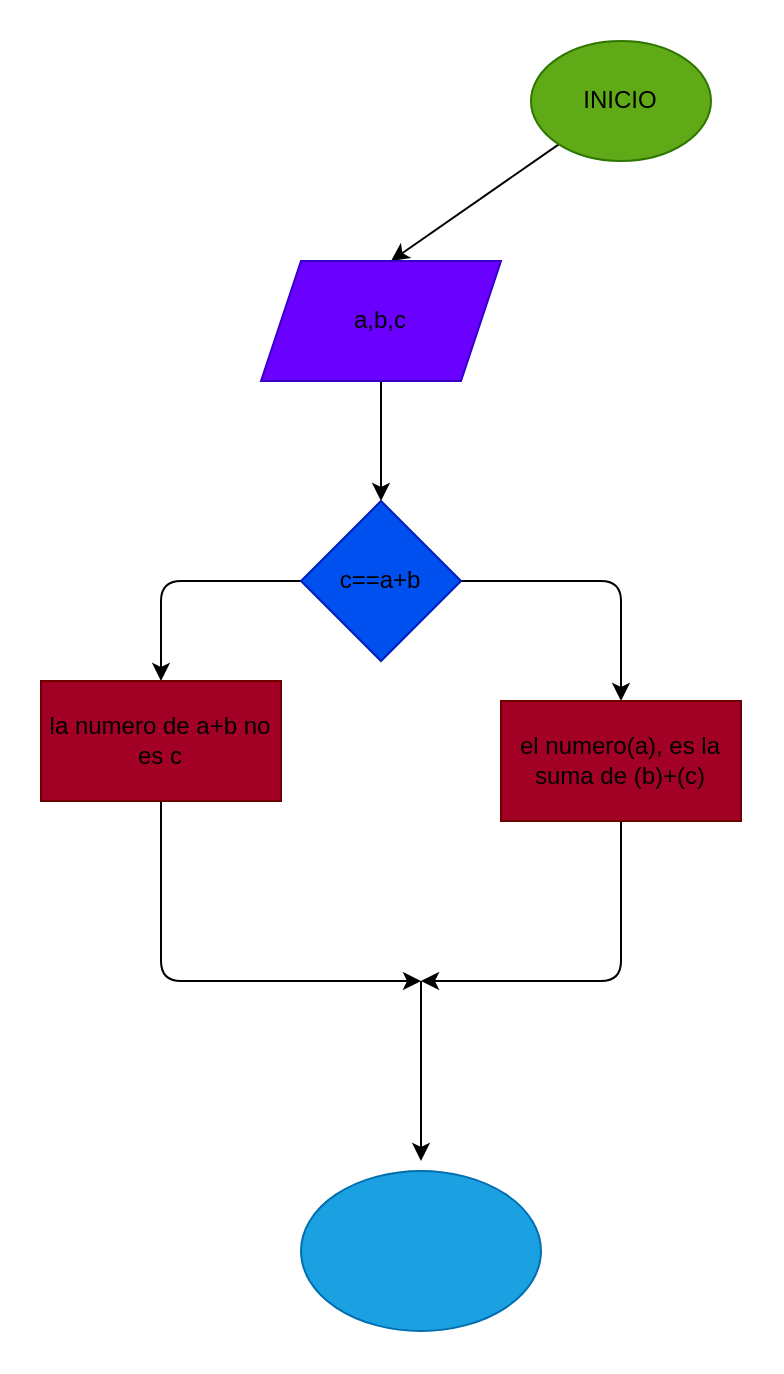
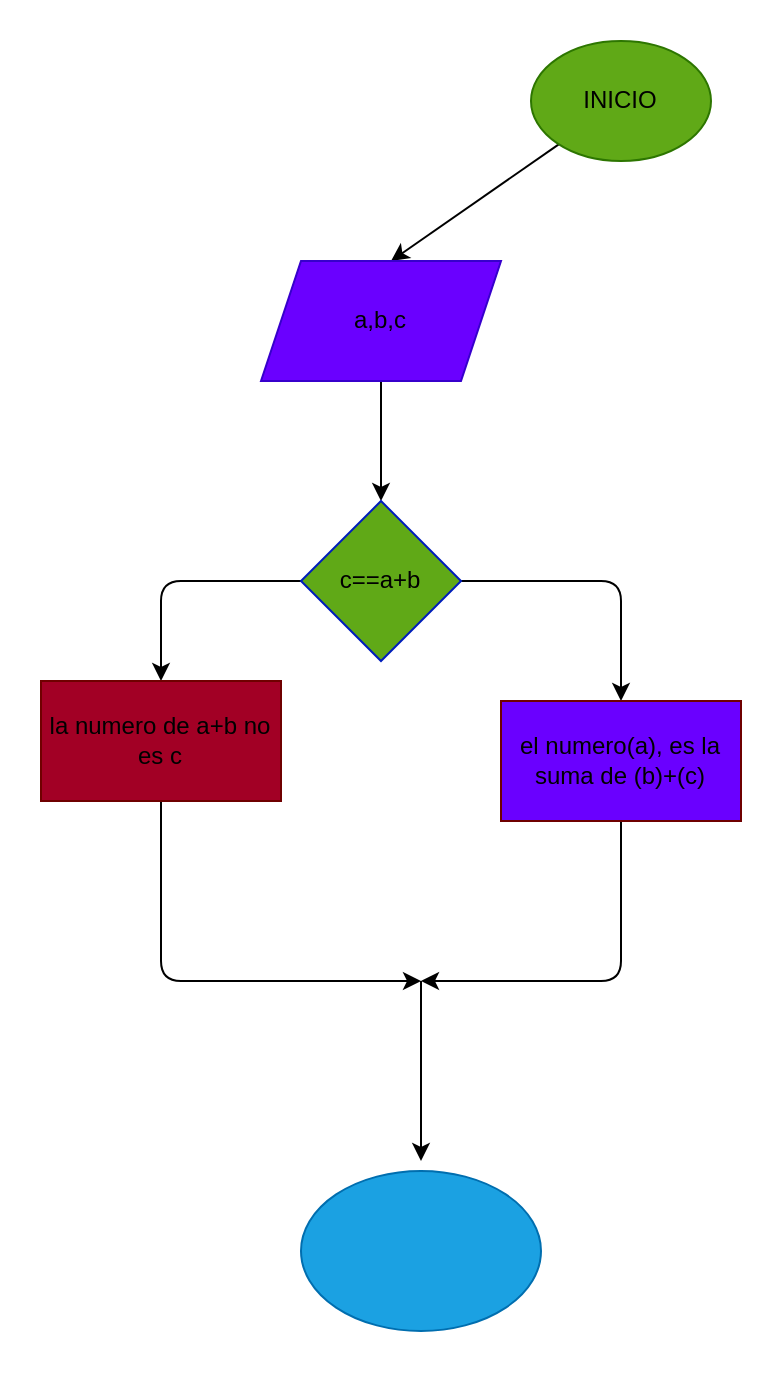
node "c==a+b": fillcolor #0050ef -> #60a917
node "el numero(a), es la suma de (b)+(c)": fillcolor #a20025 -> #6a00ff
